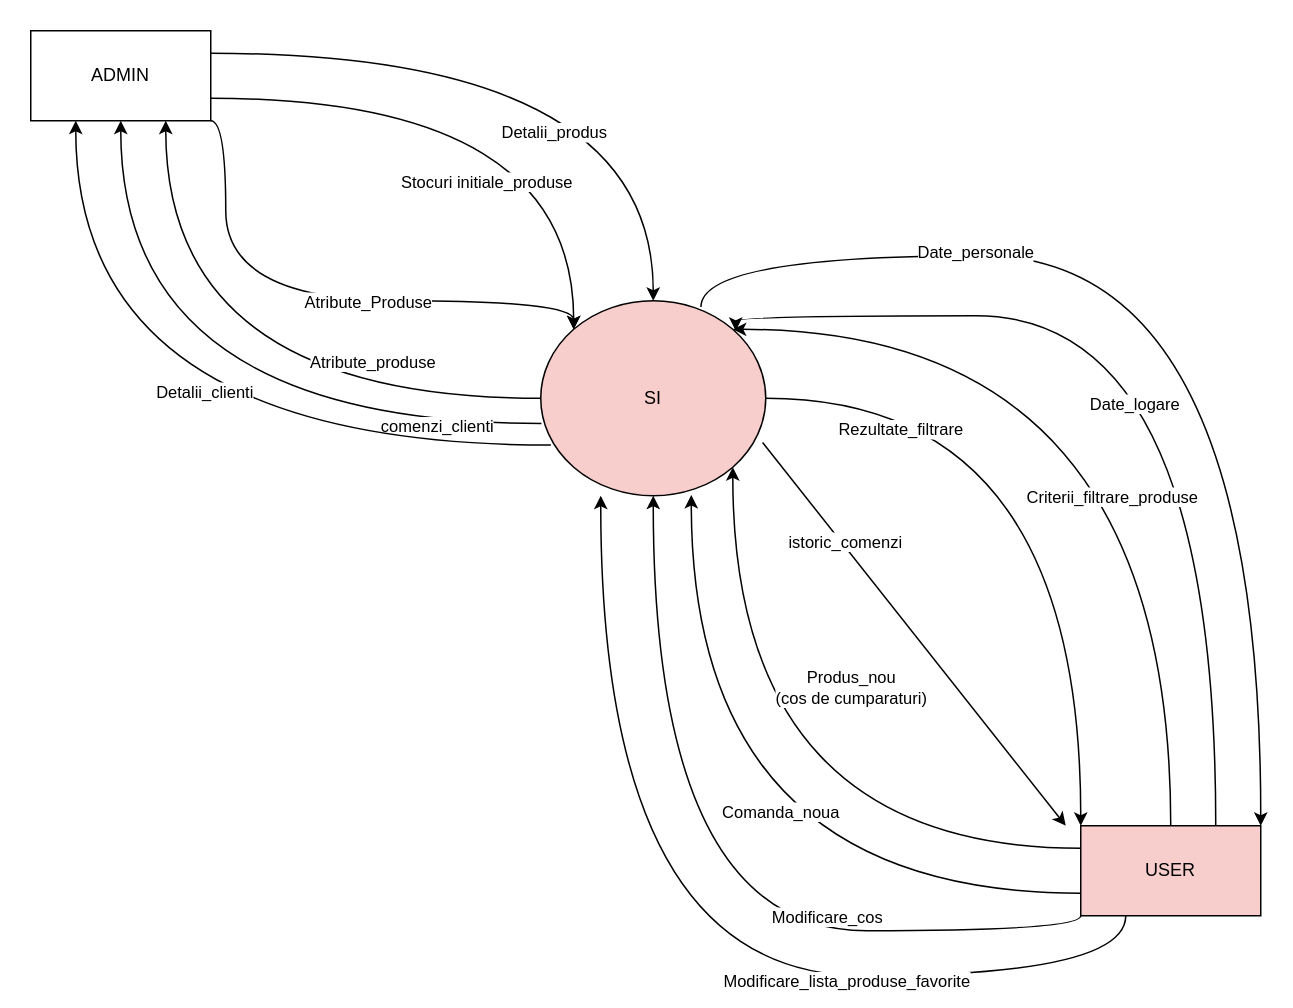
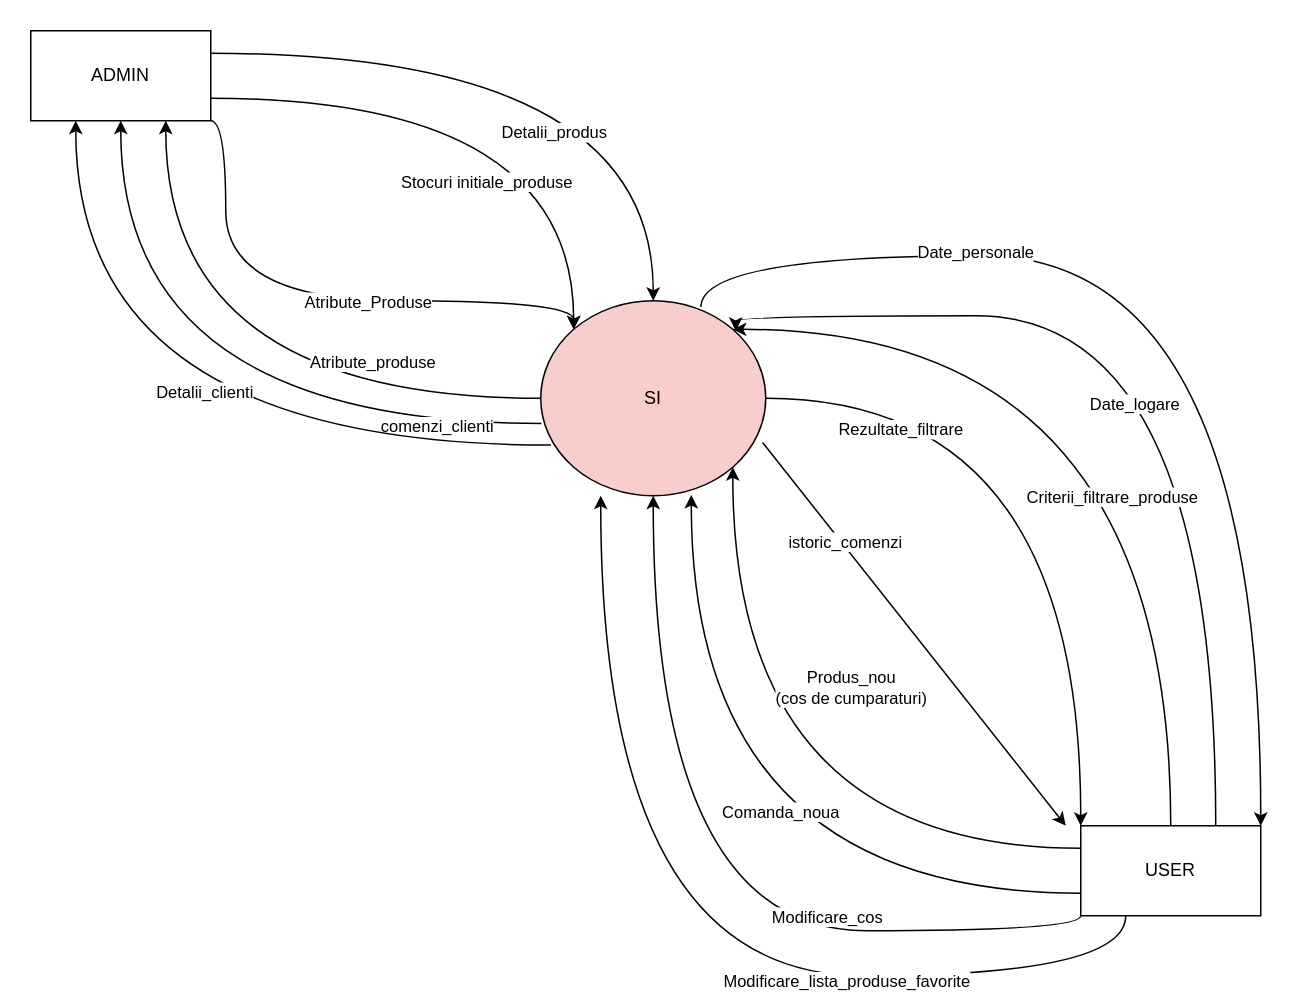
node "USER": fillcolor #f8cecc -> #ffffff
